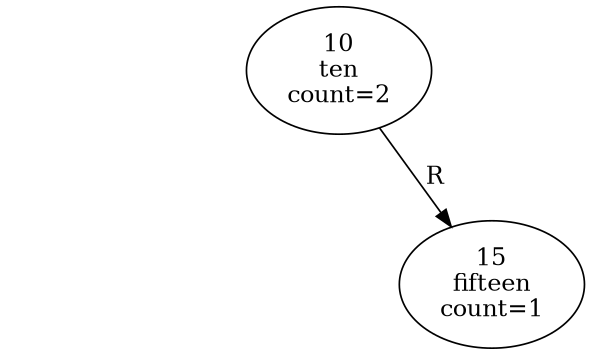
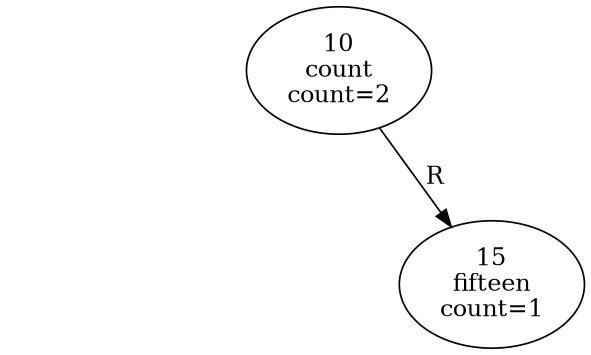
node "10 ten count=2": label "10 ten count=2" -> "10 count count=2"
